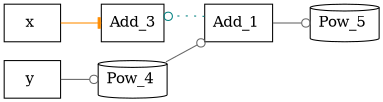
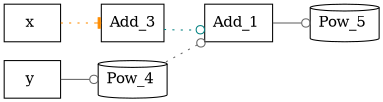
edge "Add_1" -> "Add_3": reversed
edge "x" -> "Add_3": style solid -> dotted
edge "Pow_4" -> "Add_1": style solid -> dotted
